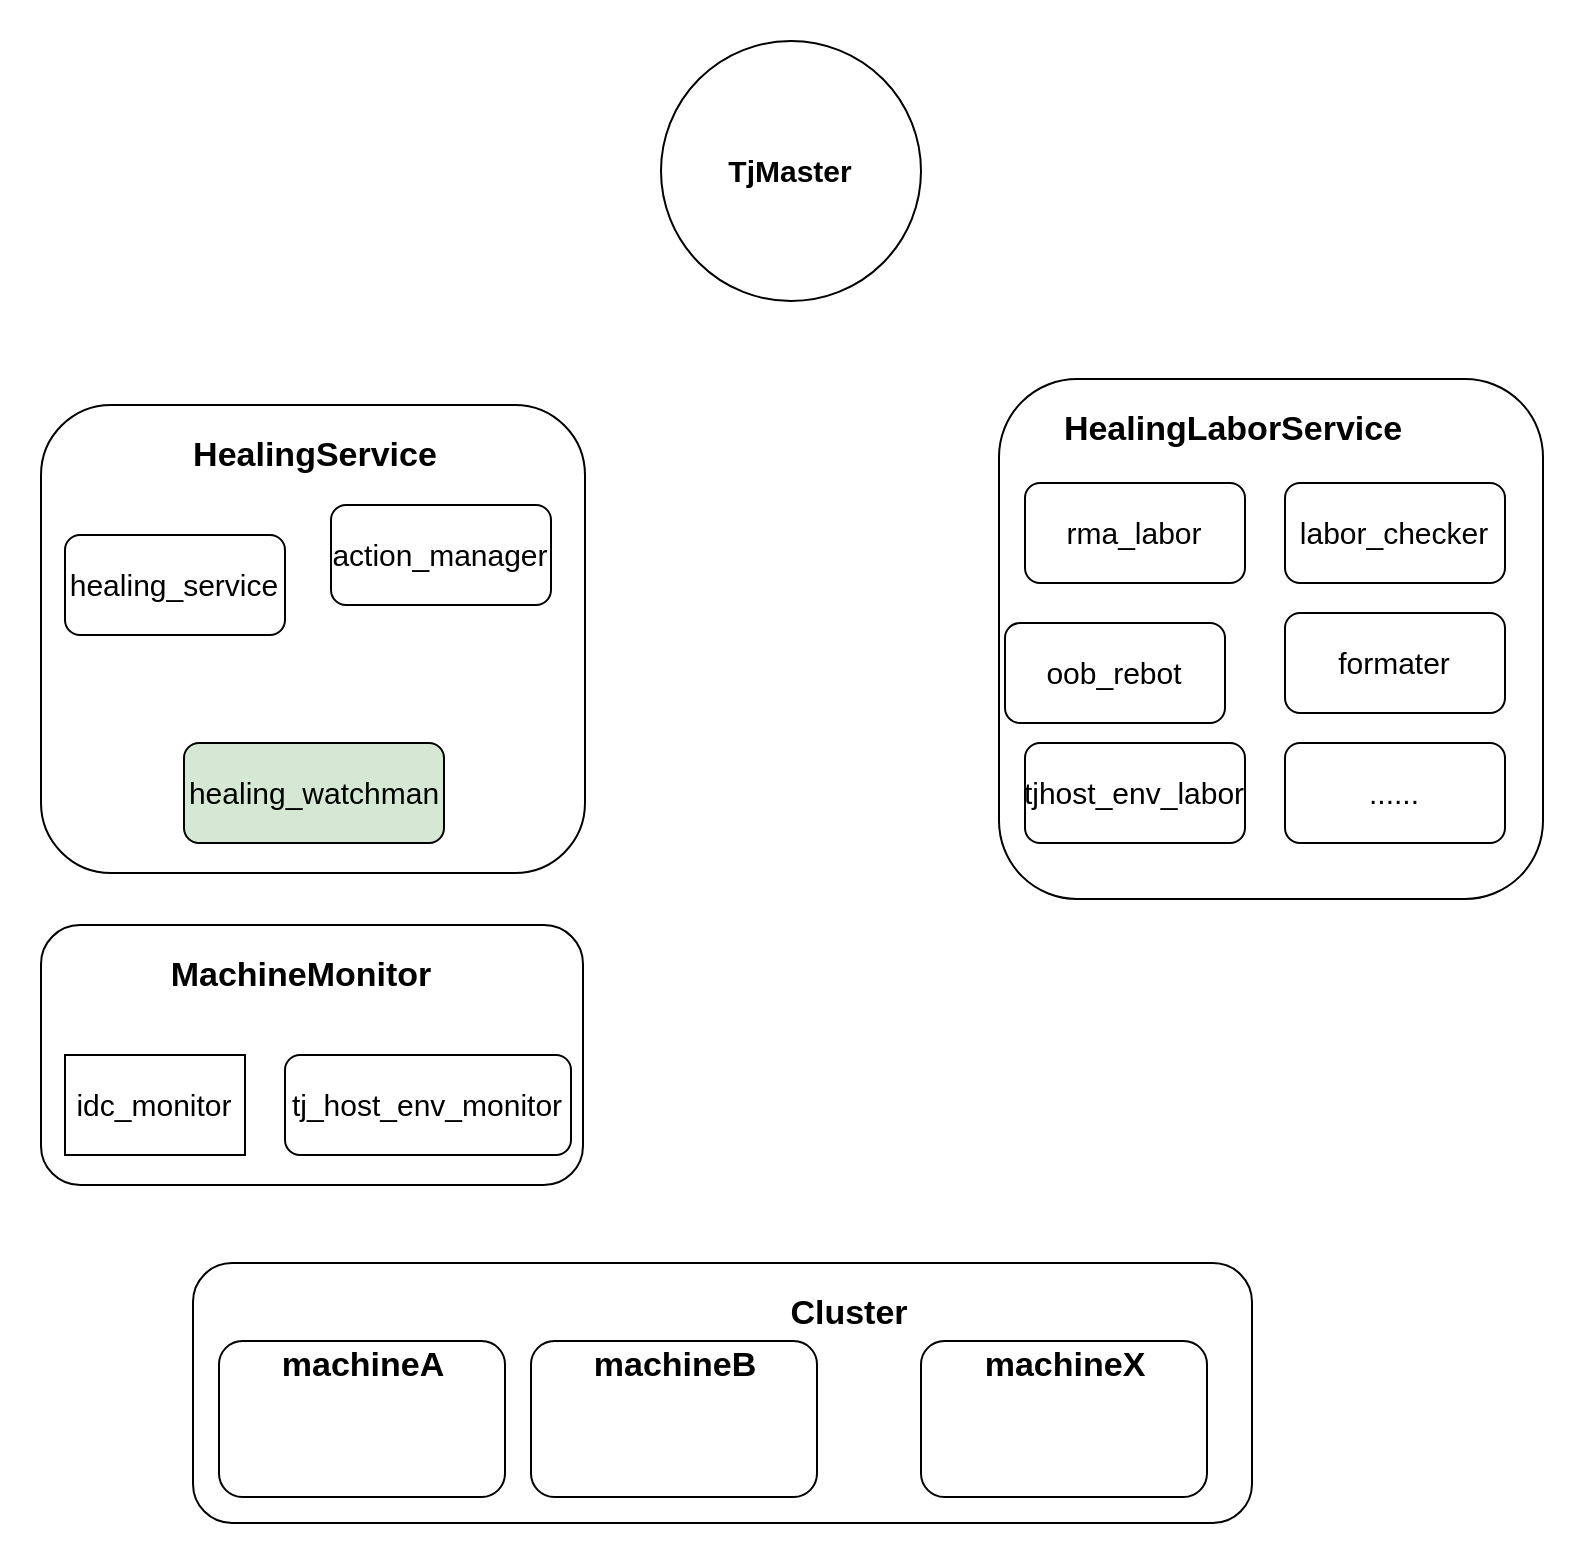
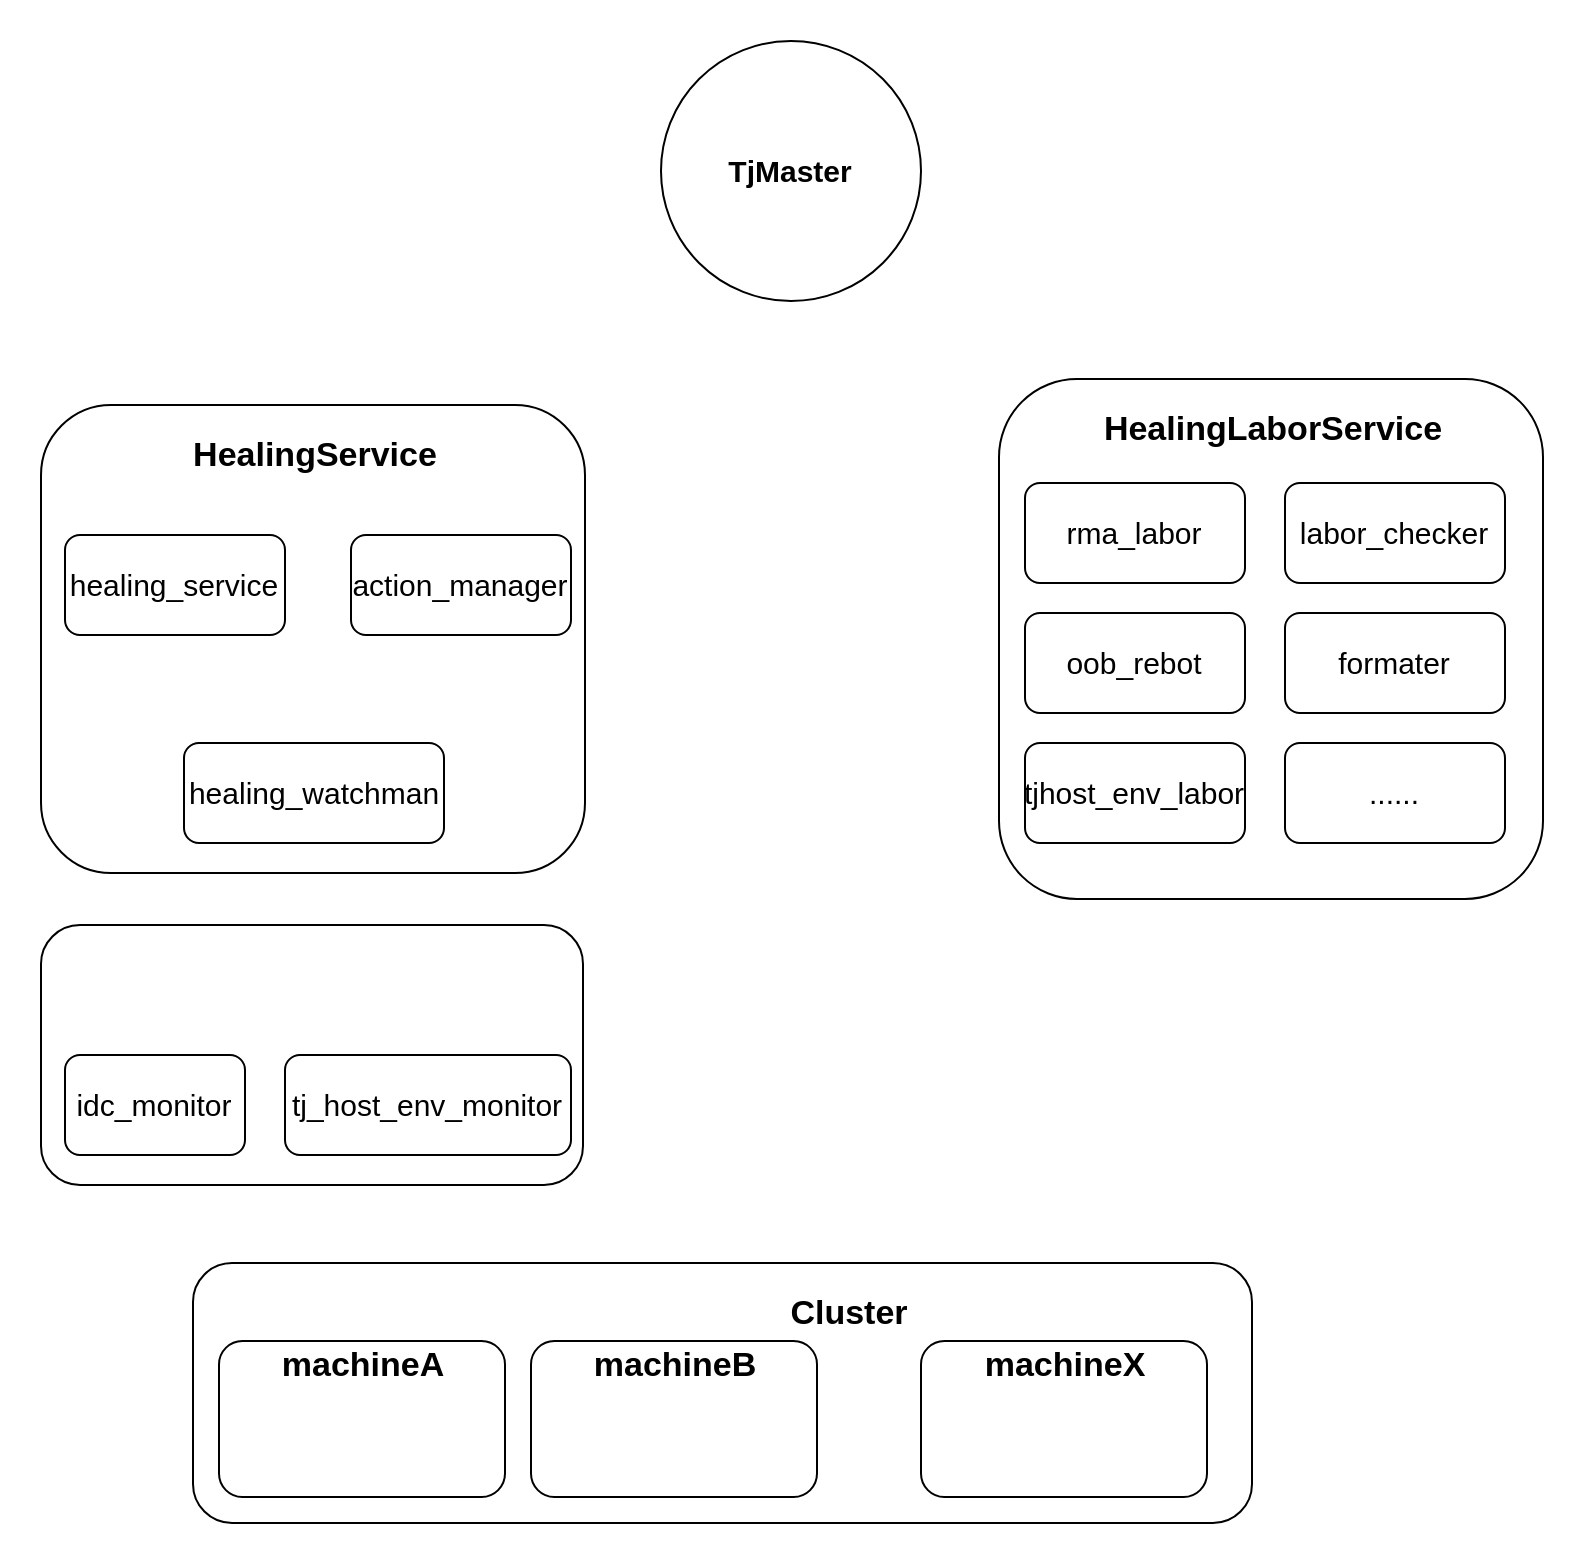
node "HealingLaborService": moved (1232, 431) -> (1272, 431)
node "action_manager": moved (441, 555) -> (461, 585)
node "oob_rebot": moved (1115, 673) -> (1135, 663)
node "healing_watchman": fillcolor #d5e8d4 -> #ffffff
node "MachineMonitor": removed
node "idc_monitor": shape rectangle -> rounded rectangle
